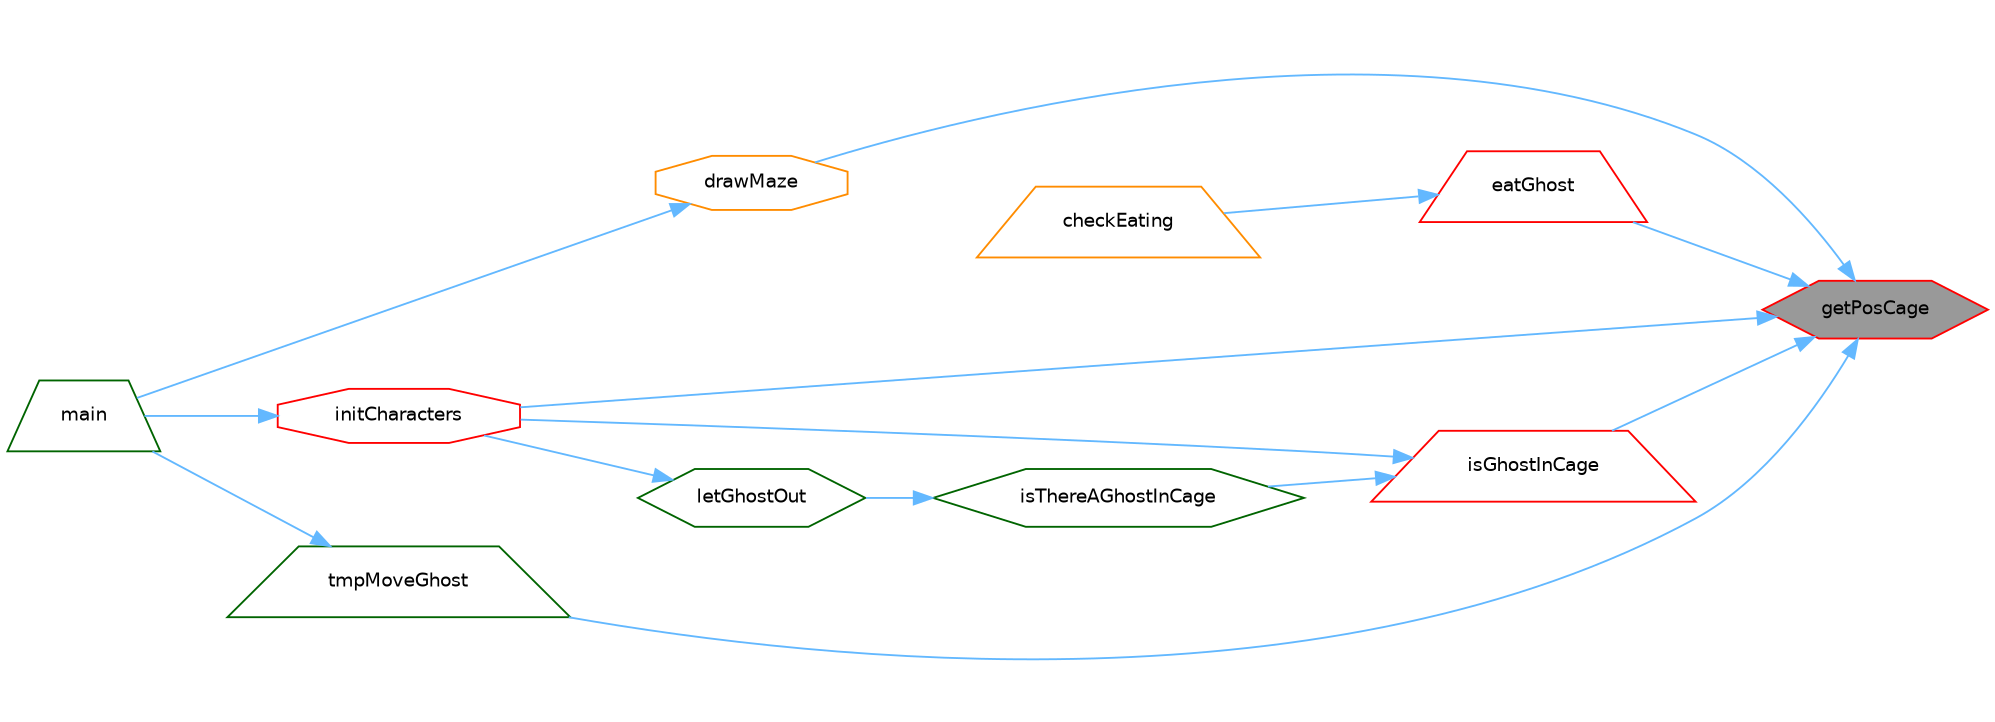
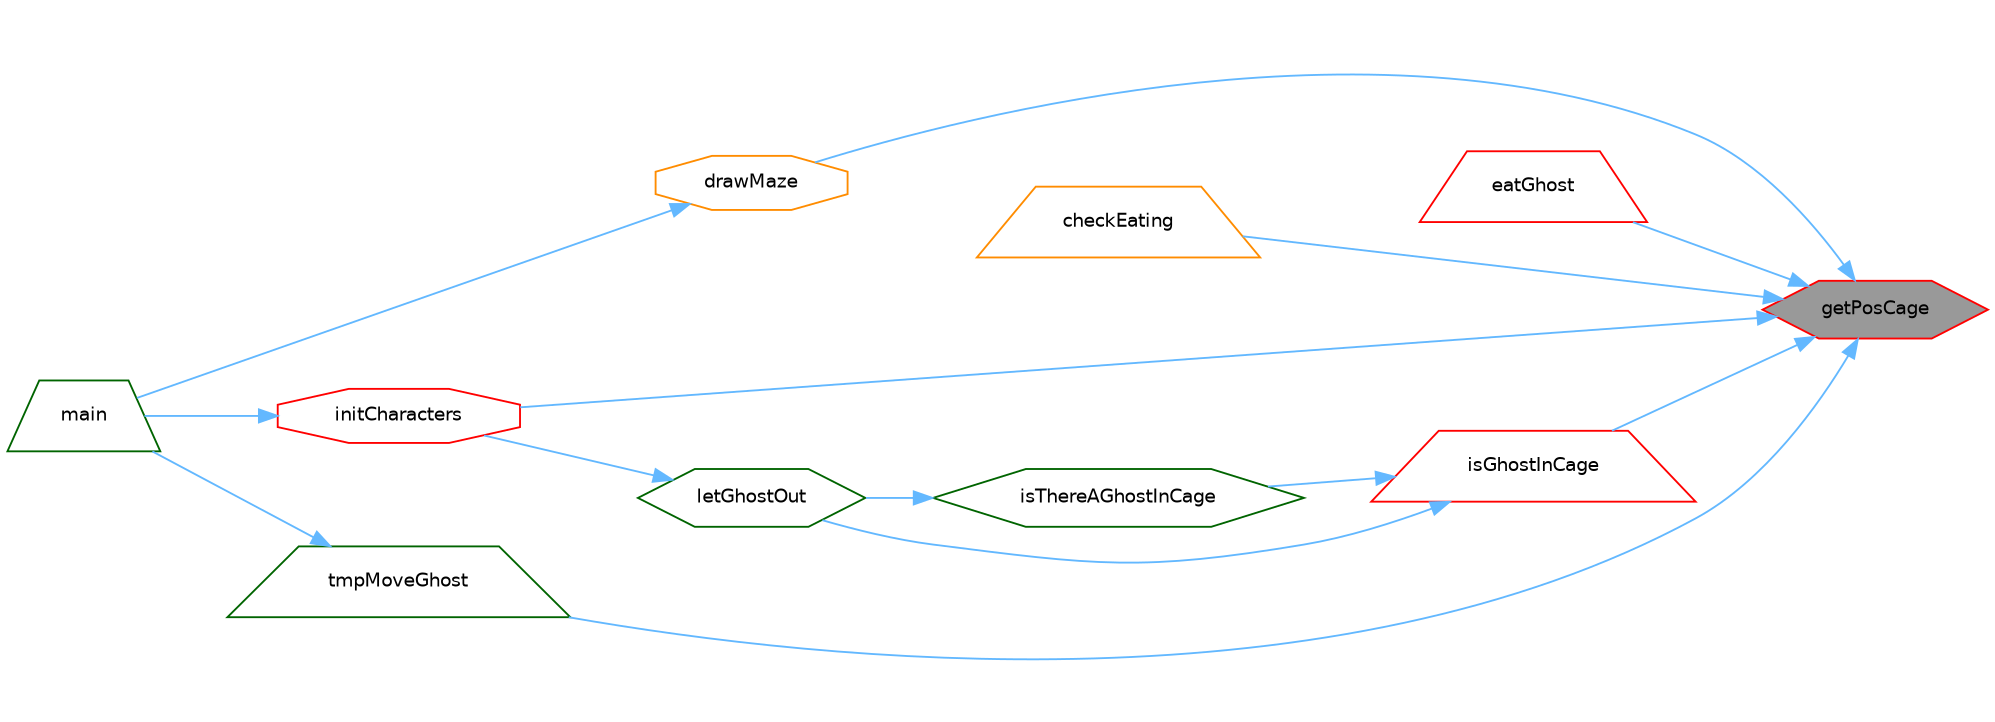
edge "checkEating" -> "eatGhost": now "checkEating" -> "getPosCage"
edge "initCharacters" -> "isGhostInCage": now "letGhostOut" -> "isGhostInCage"
